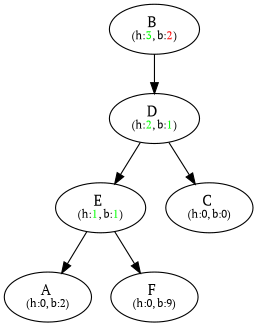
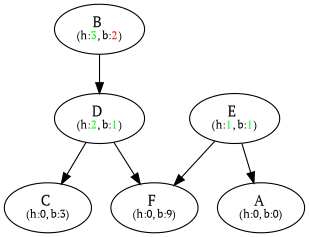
edge "D" -> "E": now "D" -> "F"
node "C": text "(h:0, b:0)" -> "(h:0, b:3)"
node "A": text "(h:0, b:2)" -> "(h:0, b:0)"
